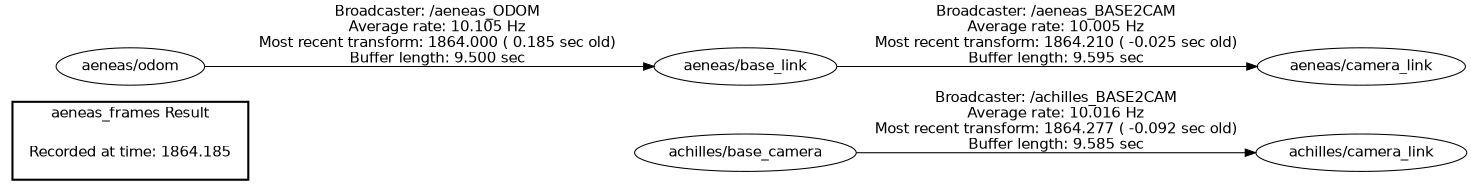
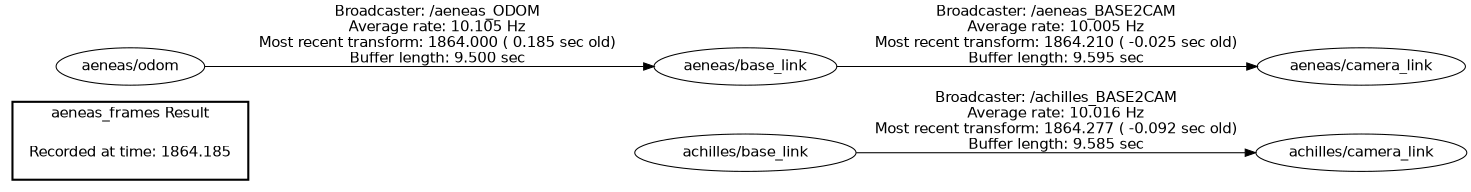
node "achilles/base_camera": label "achilles/base_camera" -> "achilles/base_link"
